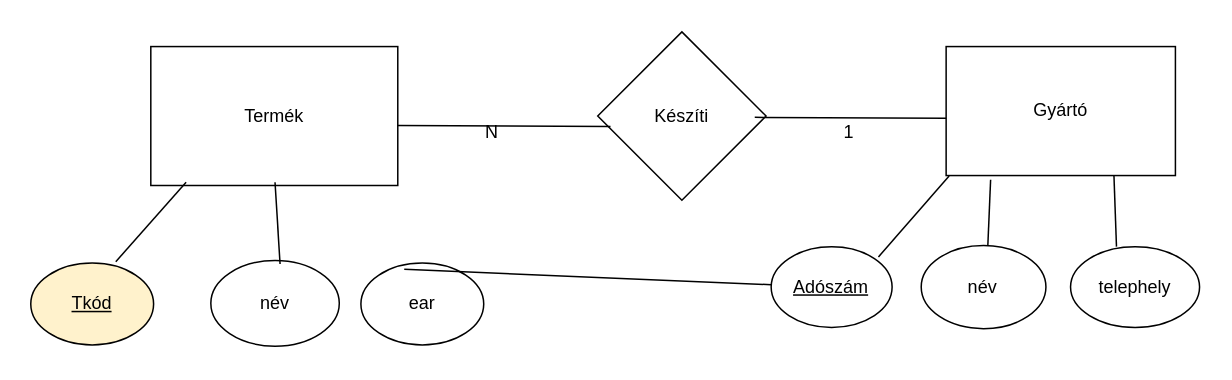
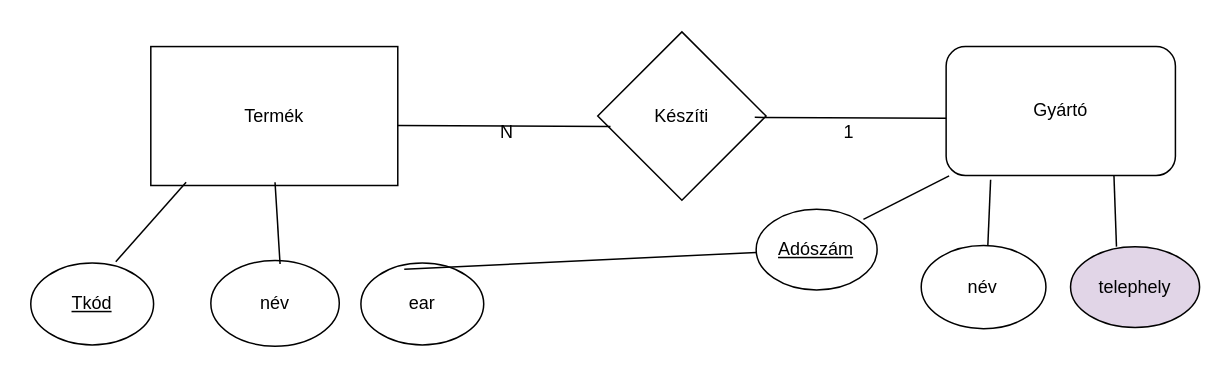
node "Gyártó": shape rectangle -> rounded rectangle
node "N": moved (491, 133) -> (506, 133)
node "Adószám": moved (831, 287) -> (816, 249)
node "telephely": fillcolor #ffffff -> #e1d5e7
node "Tkód": fillcolor #fff2cc -> #ffffff
